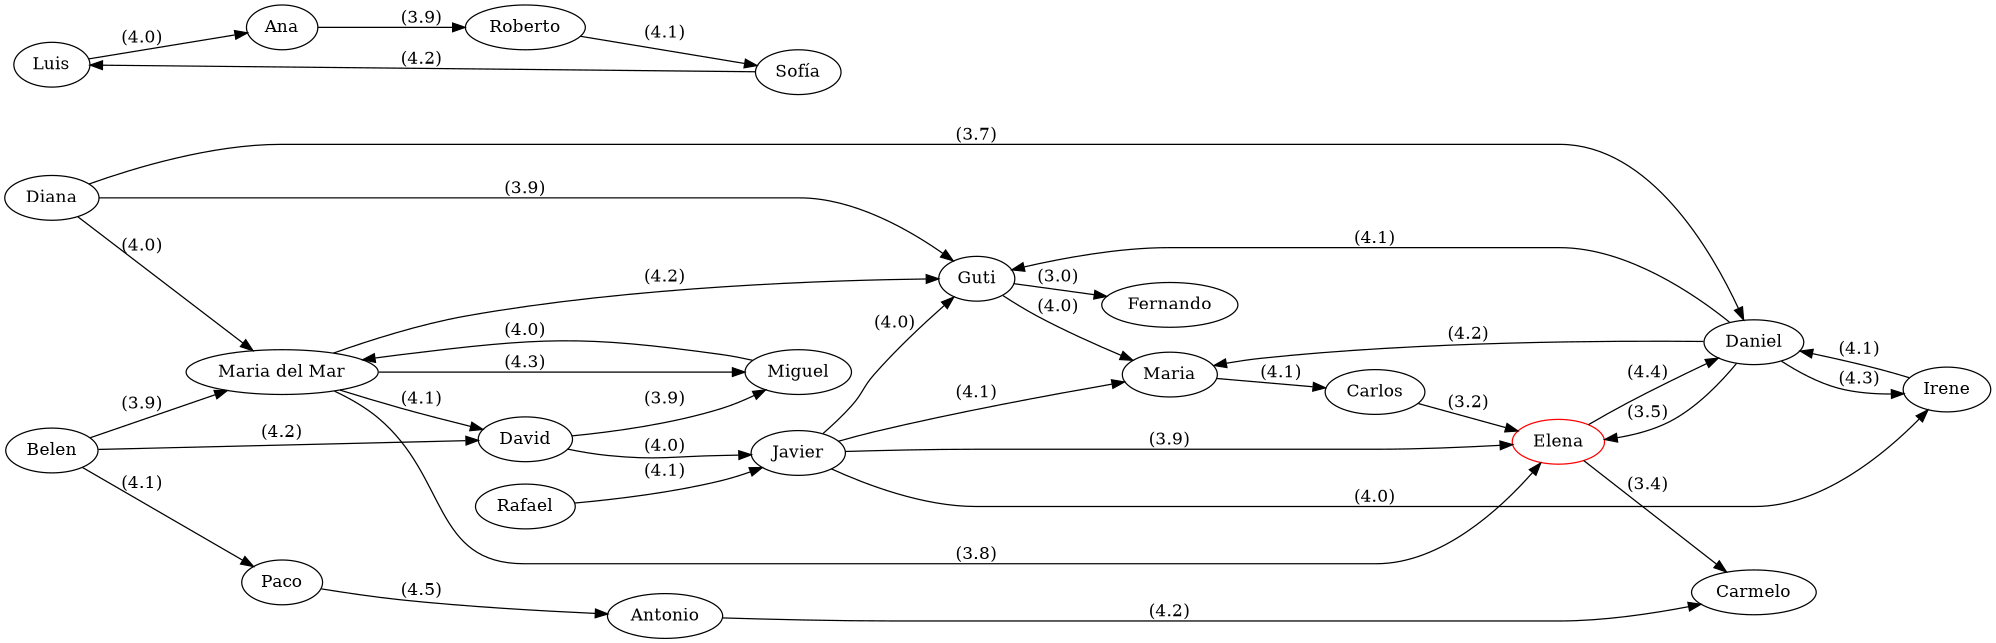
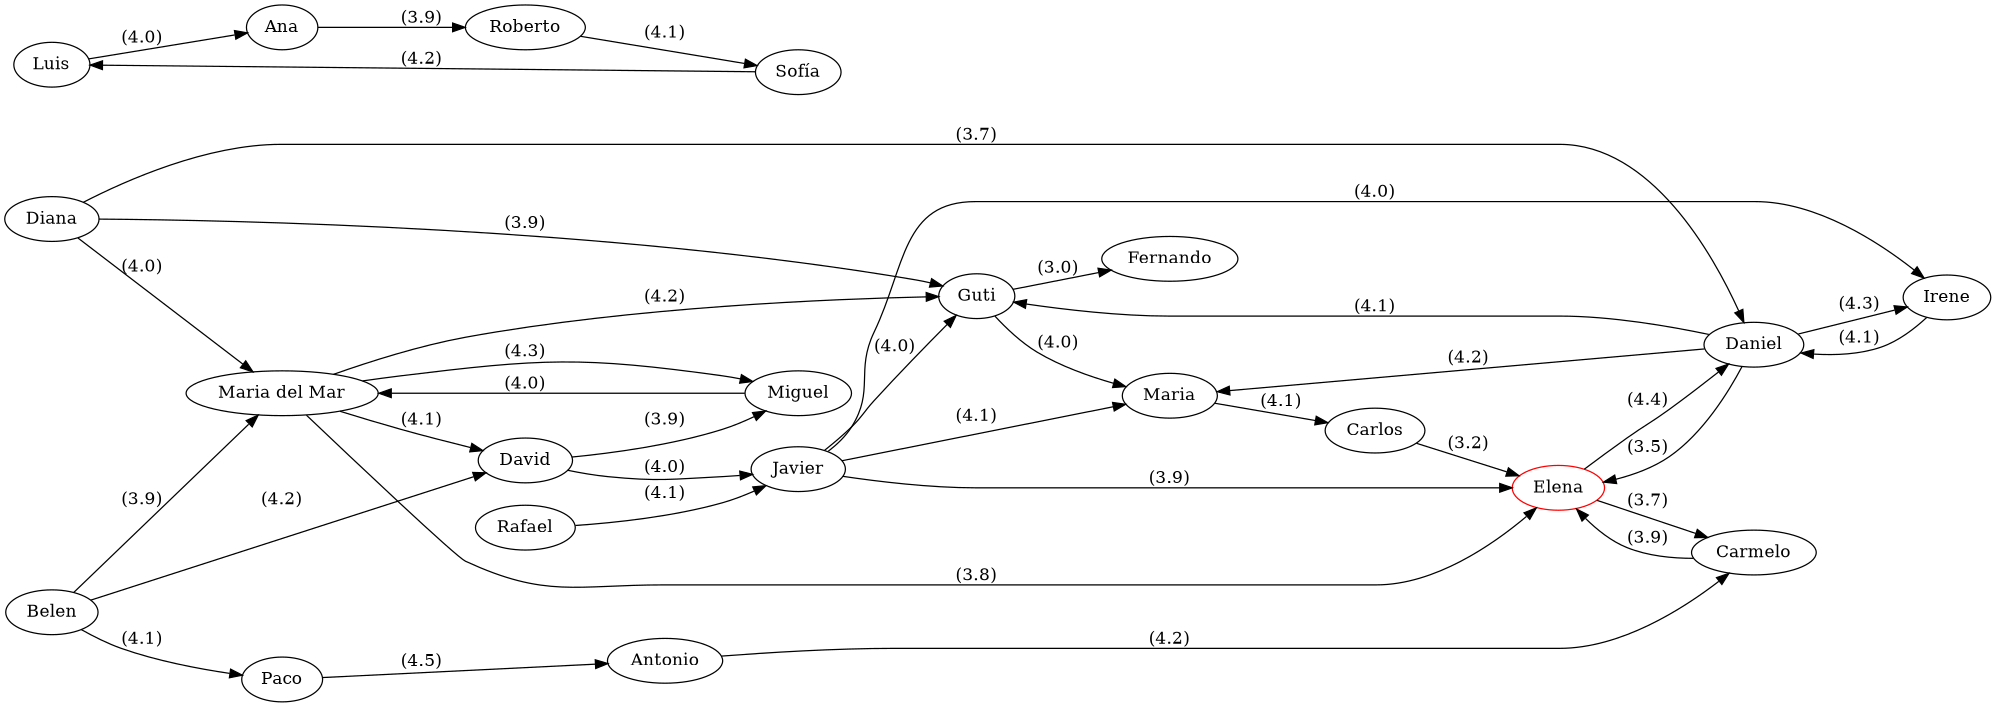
edge "Elena" -> "Carmelo": label "(3.4)" -> "(3.7)"
edge "Carmelo" -> "Elena": added, label "(3.9)"
